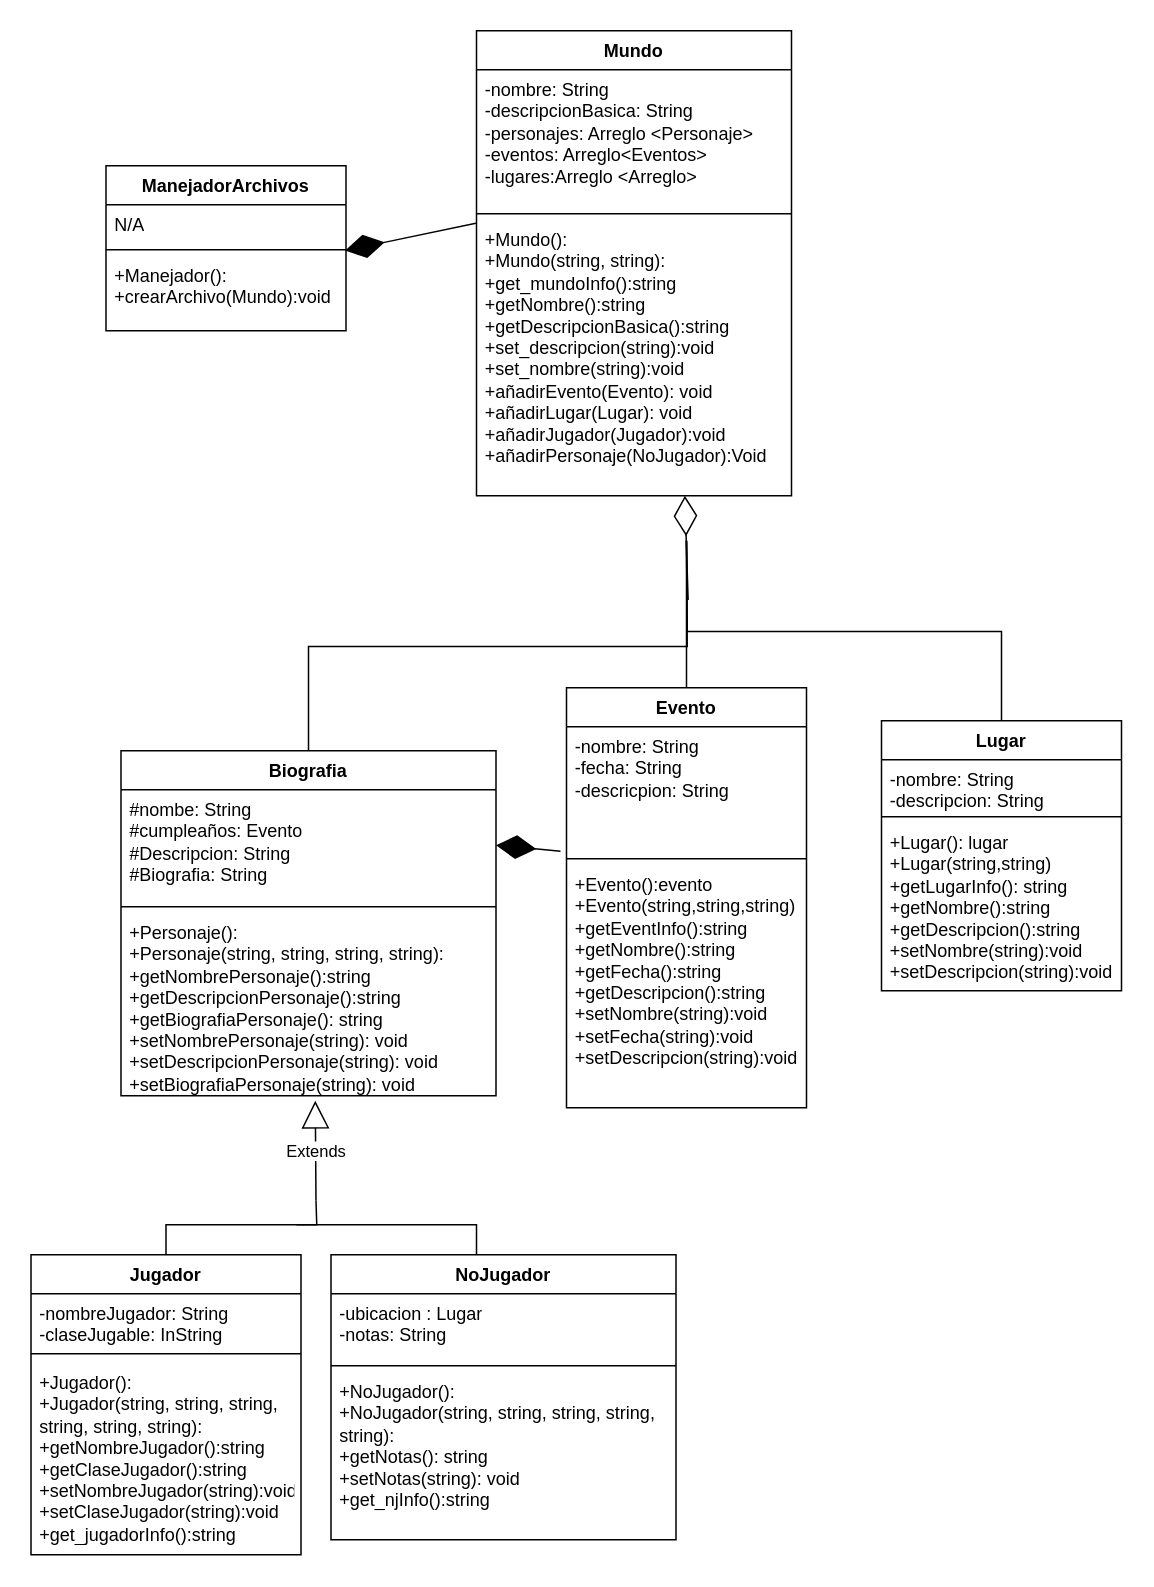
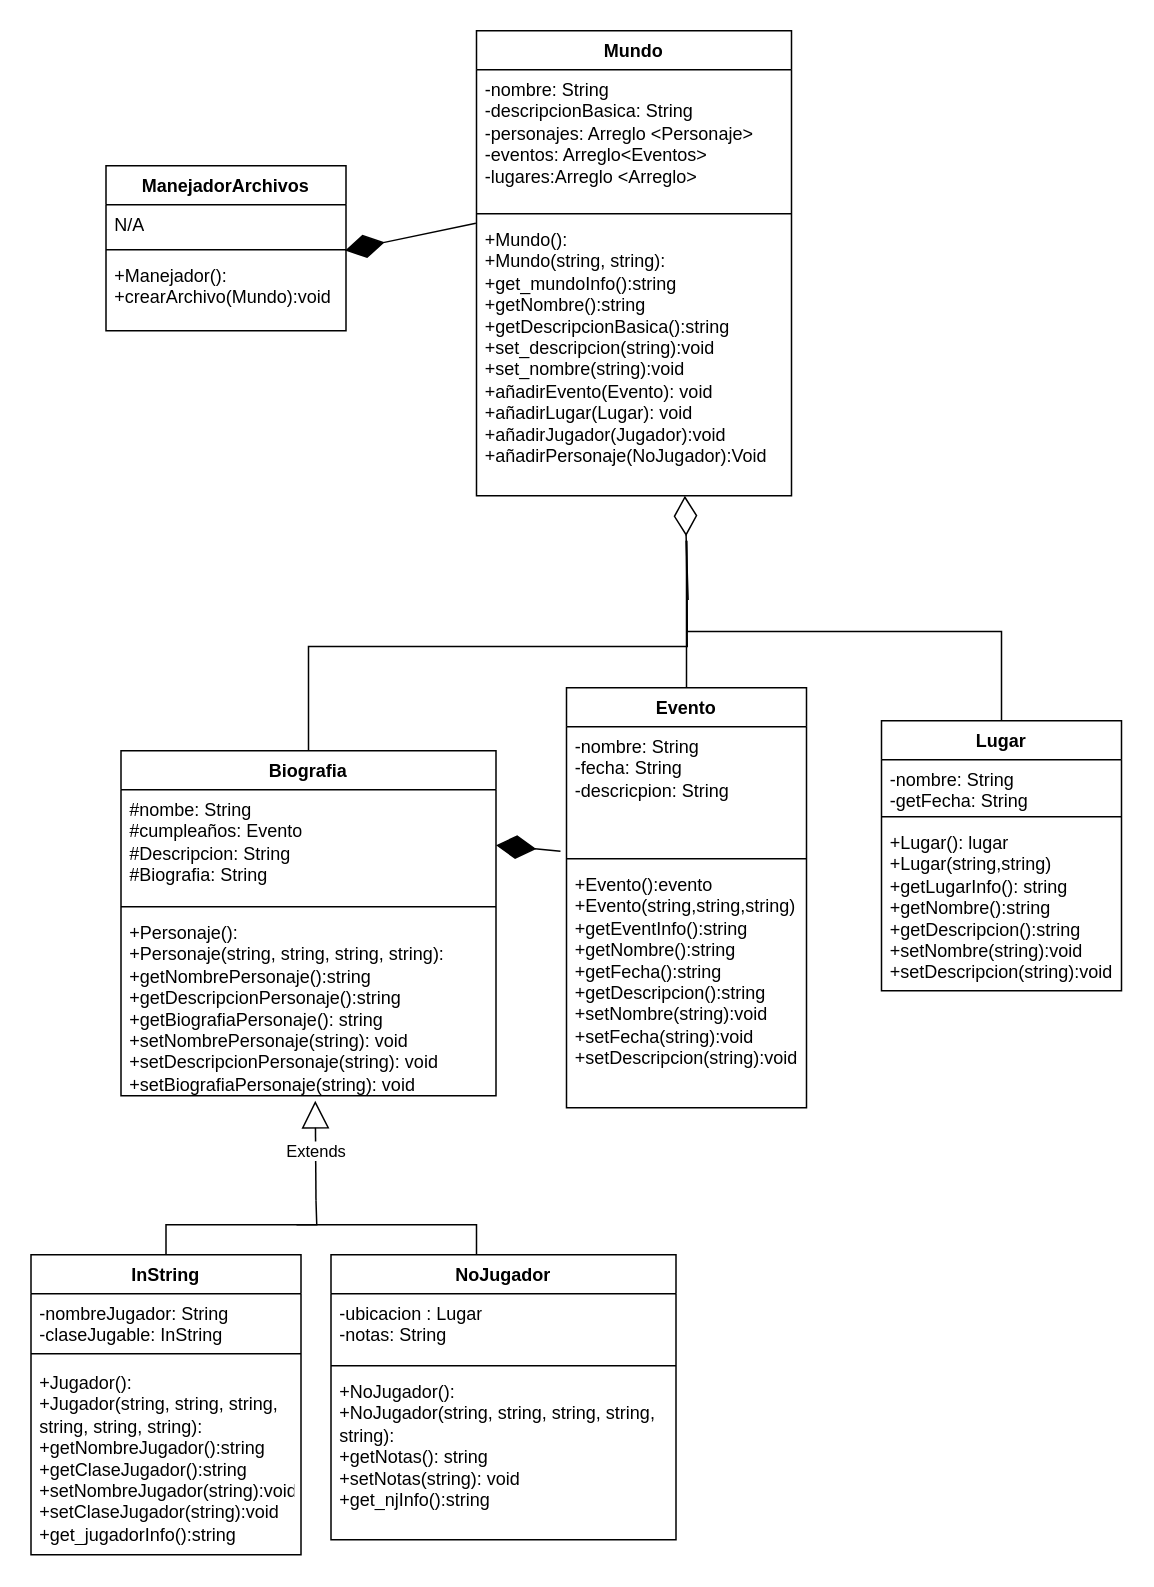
node "-nombre: String -descripcion: String": label "-nombre: String -descripcion: String" -> "-nombre: String -getFecha: String"
node "Jugador": label "Jugador" -> "InString"
